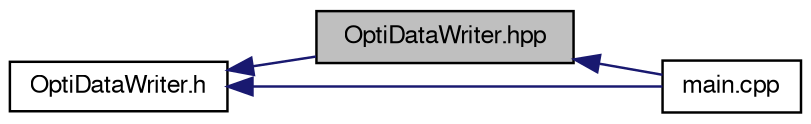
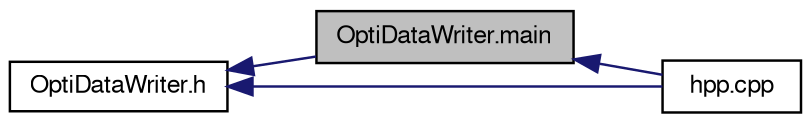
node "OptiDataWriter.hpp": label "OptiDataWriter.hpp" -> "OptiDataWriter.main"
node "main.cpp": label "main.cpp" -> "hpp.cpp"
